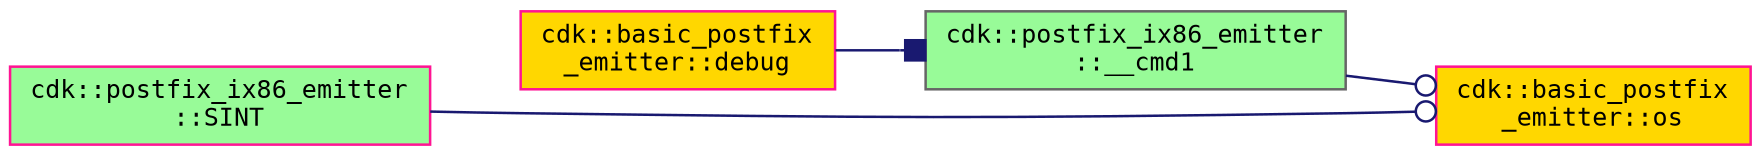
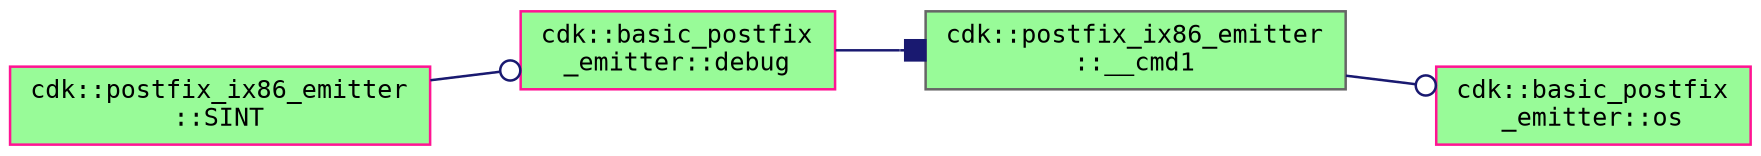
node "cdk::basic_postfix _emitter::debug": fillcolor gold -> palegreen
node "cdk::basic_postfix _emitter::os": fillcolor gold -> palegreen
edge "cdk::postfix_ix86_emitter ::SINT" -> "cdk::basic_postfix _emitter::os": now "cdk::postfix_ix86_emitter ::SINT" -> "cdk::basic_postfix _emitter::debug"
